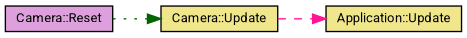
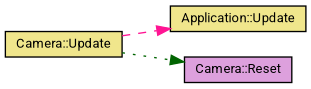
edge "Camera::Reset" -> "Camera::Update": reversed
